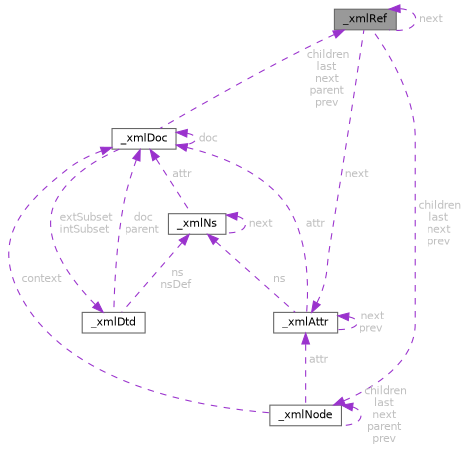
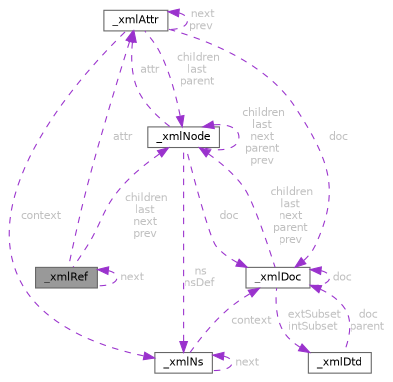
edge "_xmlAttr" -> "_xmlNode": added, label "children last parent"
edge "_xmlDoc" -> "_xmlRef": now "_xmlDoc" -> "_xmlNode"
edge "_xmlNs" -> "_xmlDoc": label " attr" -> " context"
edge "_xmlRef" -> "_xmlAttr": label " next" -> " attr"
edge "_xmlAttr" -> "_xmlDoc": label " attr" -> " doc"
edge "_xmlDtd" -> "_xmlNs": now "_xmlNode" -> "_xmlNs"
edge "_xmlNode" -> "_xmlDoc": label " context" -> " doc"
edge "_xmlAttr" -> "_xmlNs": label " ns" -> " context"
